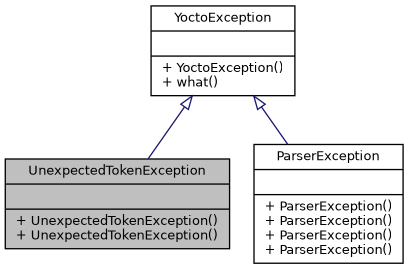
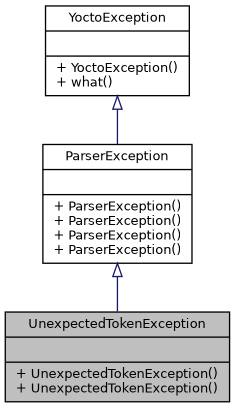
edge "UnexpectedTokenException" -> "YoctoException": now "UnexpectedTokenException" -> "ParserException"
